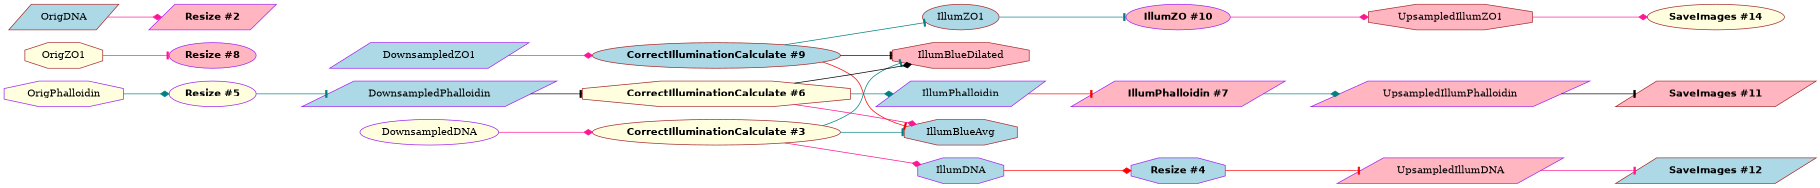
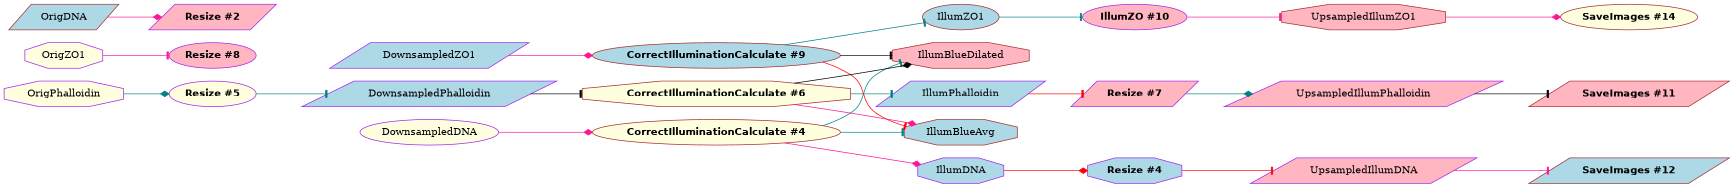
edge "IllumZO #10" -> "UpsampledIllumZO1": arrowhead diamond -> tee
node "OrigZO1": color brown -> purple
edge "CorrectIlluminationCalculate #6" -> "IllumPhalloidin": arrowhead diamond -> tee
node "IllumPhalloidin #7": label "IllumPhalloidin #7" -> "Resize #7"
node "CorrectIlluminationCalculate #3": label "CorrectIlluminationCalculate #3" -> "CorrectIlluminationCalculate #4"
